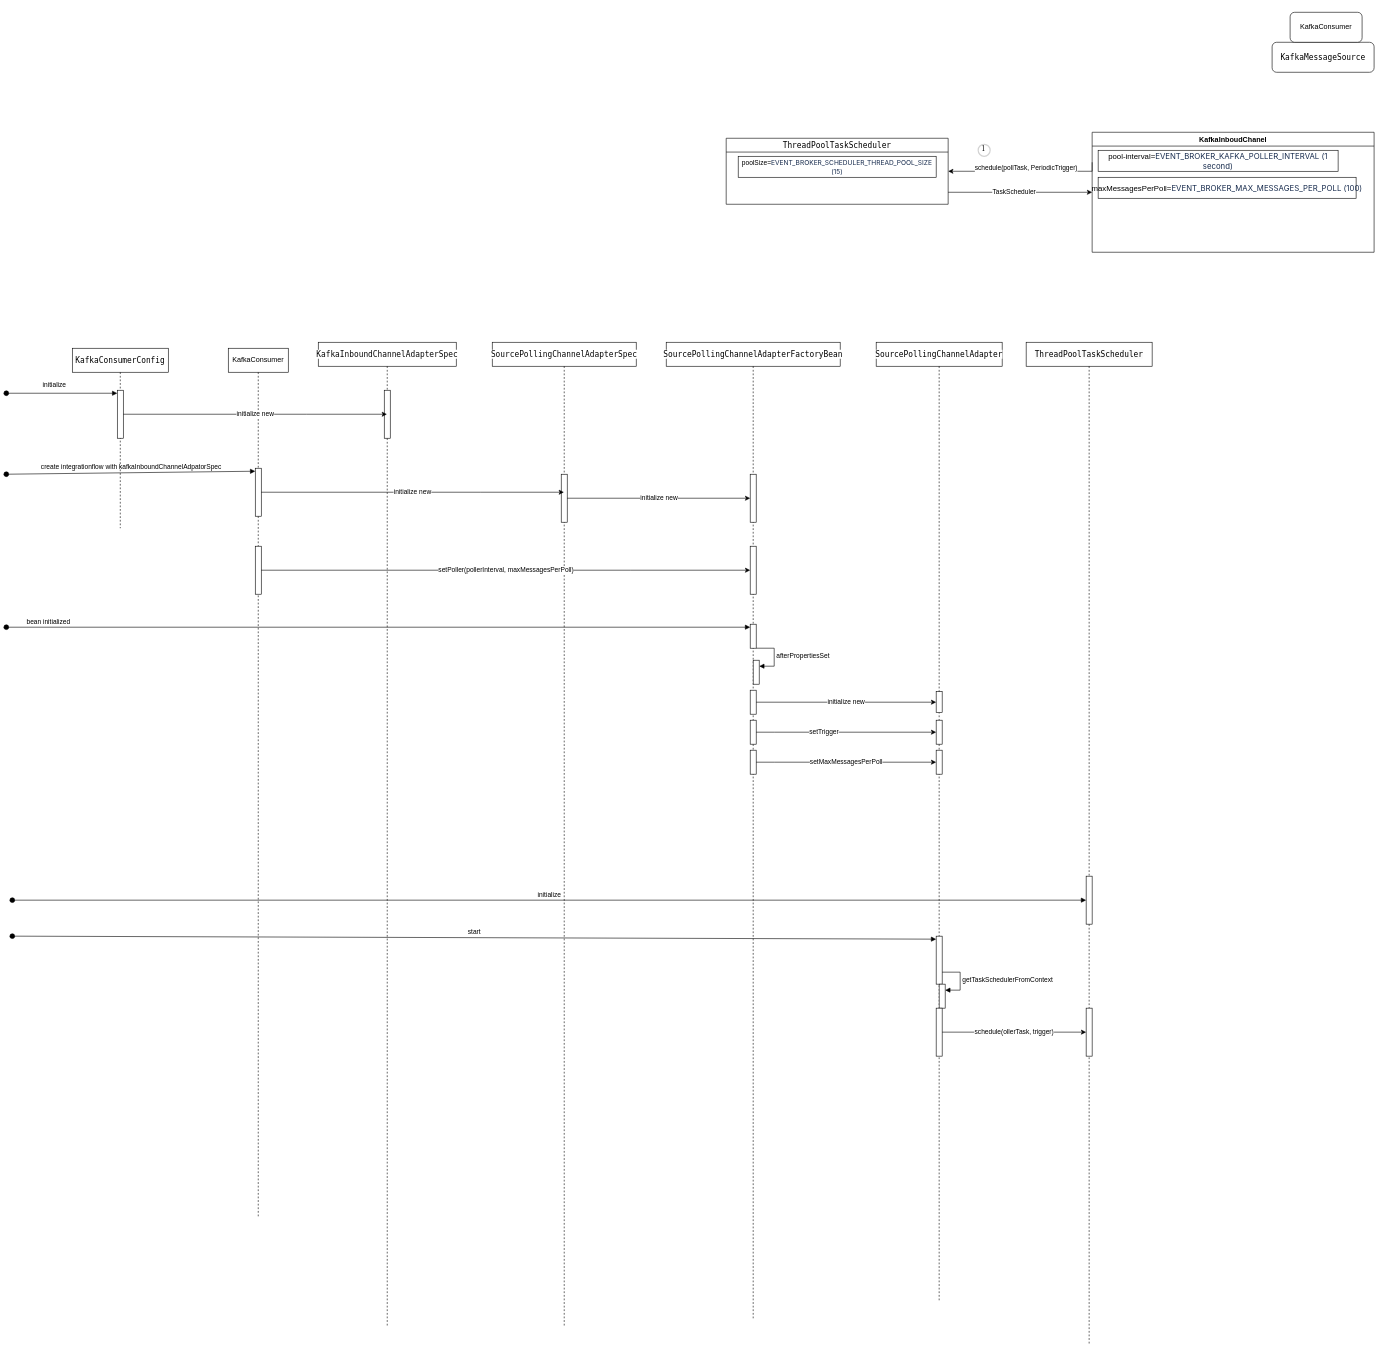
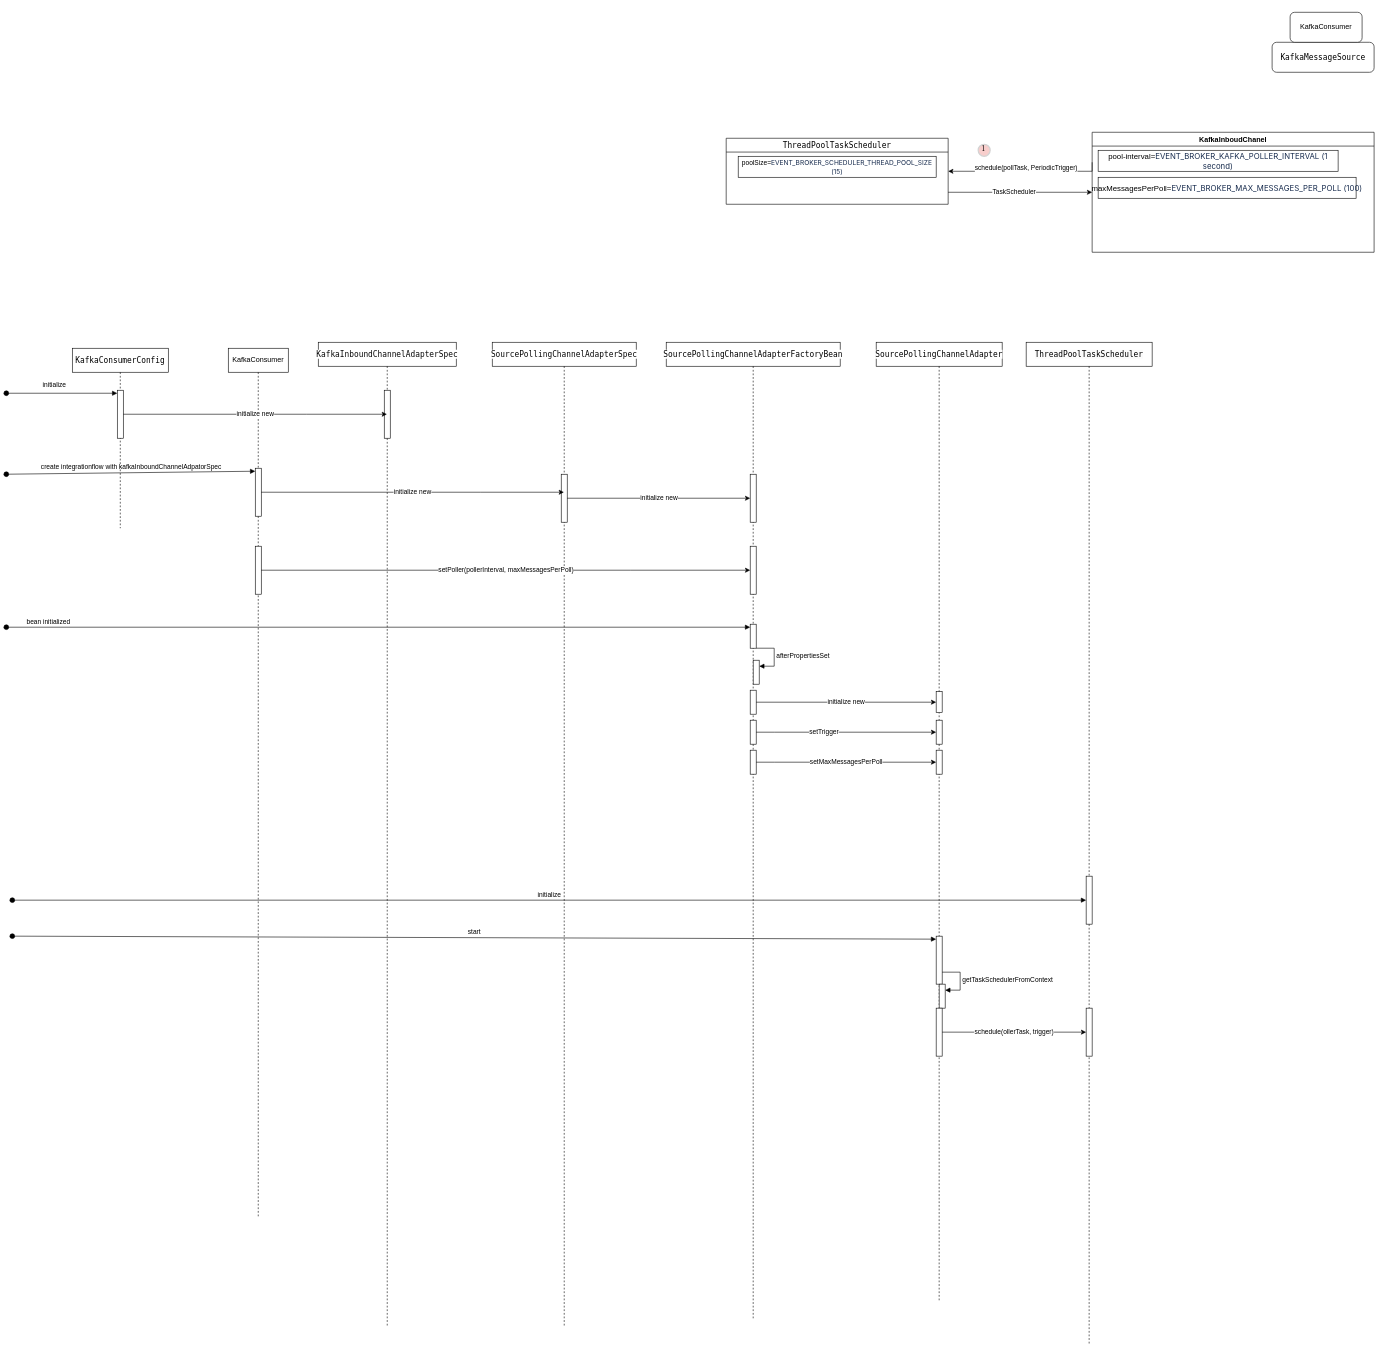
node "1": fillcolor #ffffff -> #f8cecc
